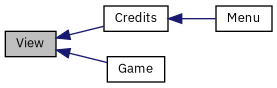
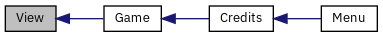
edge "Credits" -> "View": now "Credits" -> "Game"
